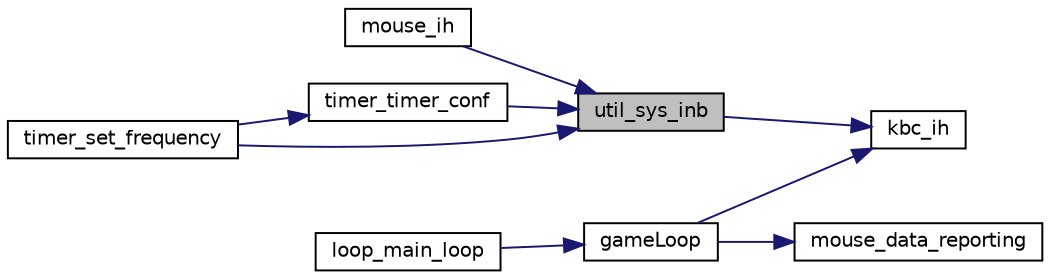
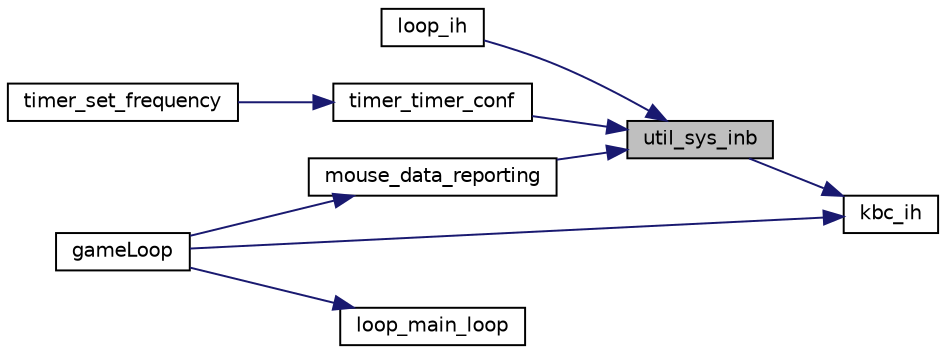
node "mouse_ih": label "mouse_ih" -> "loop_ih"
edge "timer_set_frequency" -> "util_sys_inb": now "mouse_data_reporting" -> "util_sys_inb"
edge "loop_main_loop" -> "gameLoop": reversed
